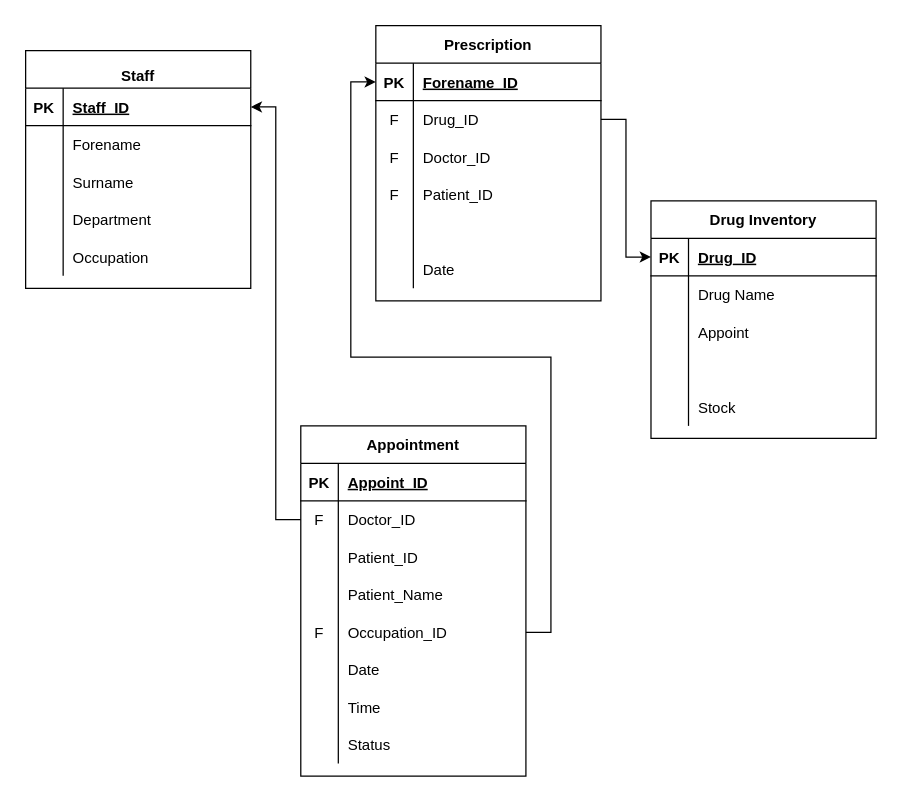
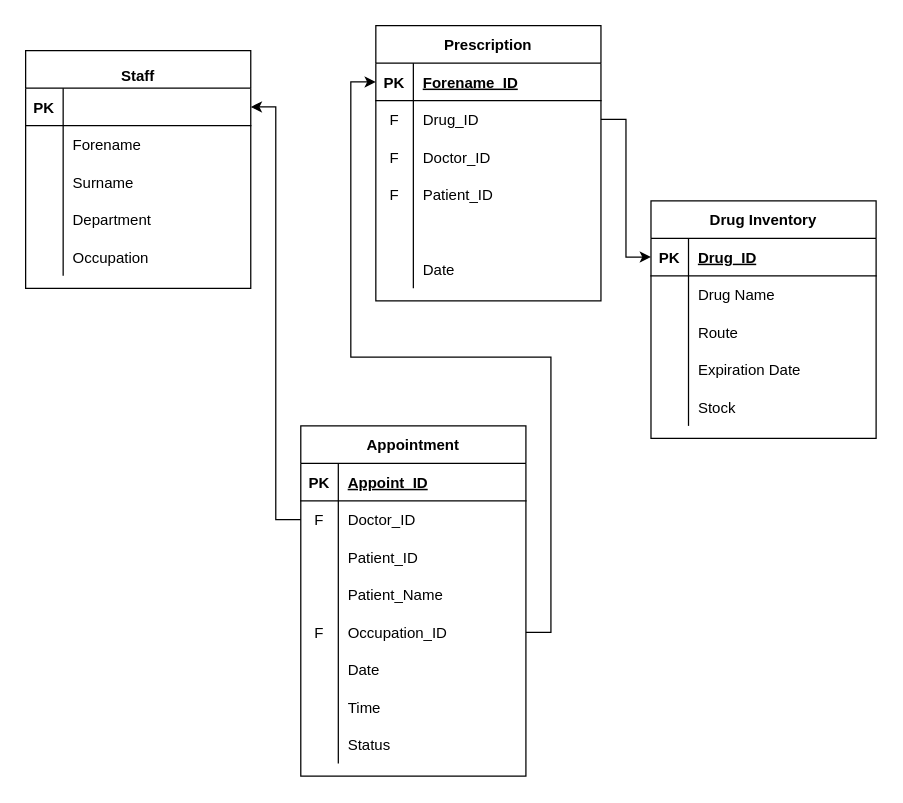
node "Staff_ID": removed
node "Appoint": label "Appoint" -> "Route"
node "Expiration Date": added
